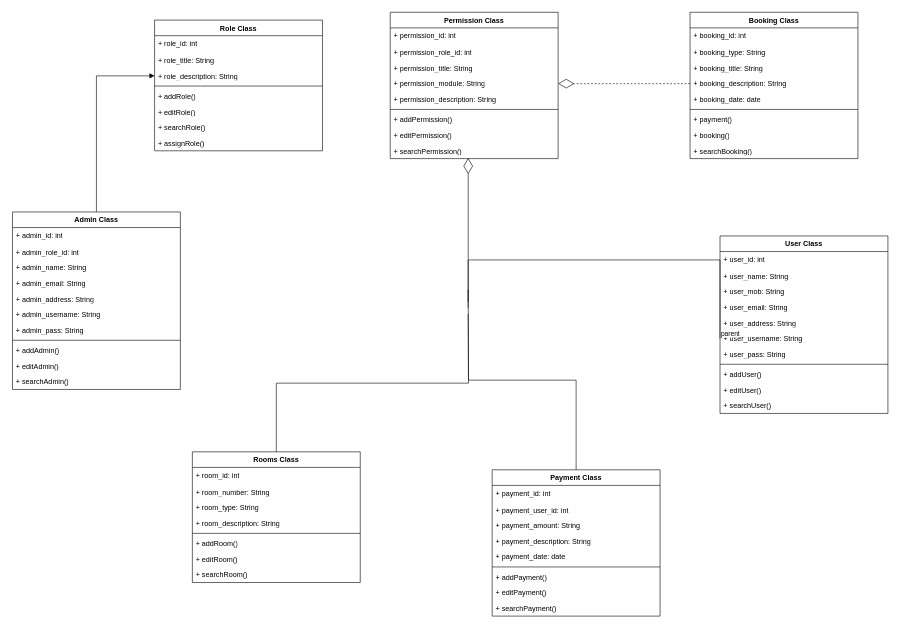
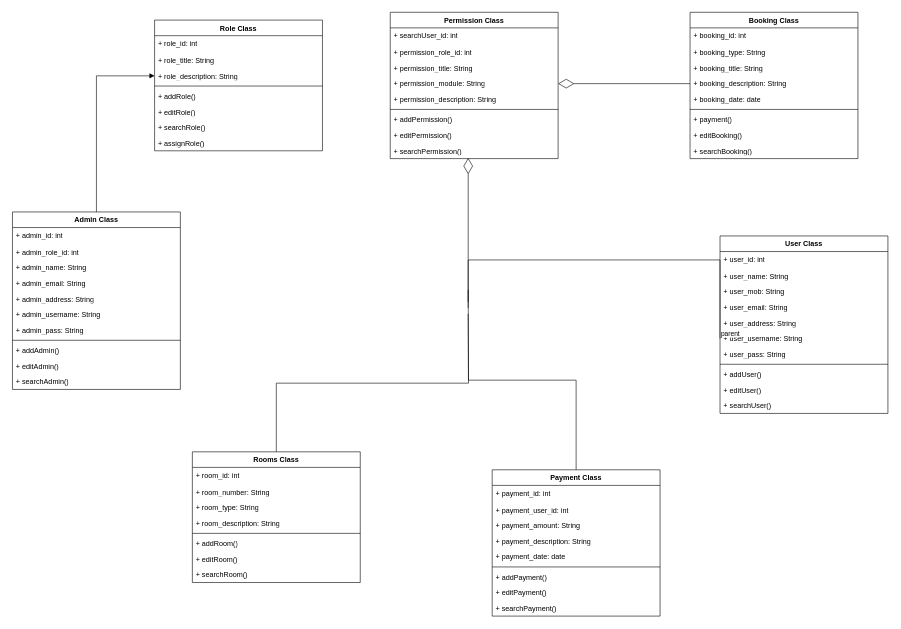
node "+ permission_id: int": label "+ permission_id: int" -> "+ searchUser_id: int"
edge "+ booking_description: String" -> "+ permission_module: String": style dashed -> solid
node "+ booking()": label "+ booking()" -> "+ editBooking()"
